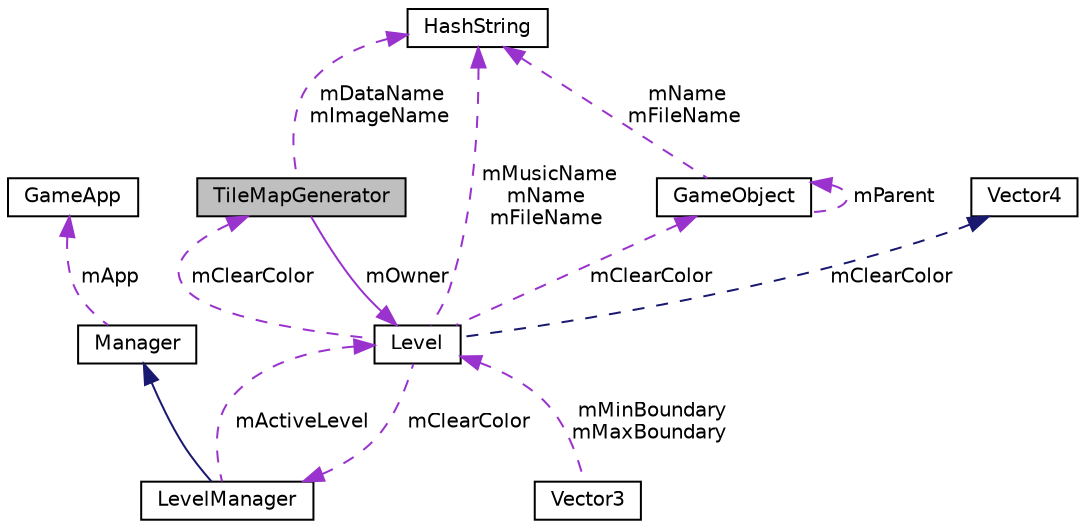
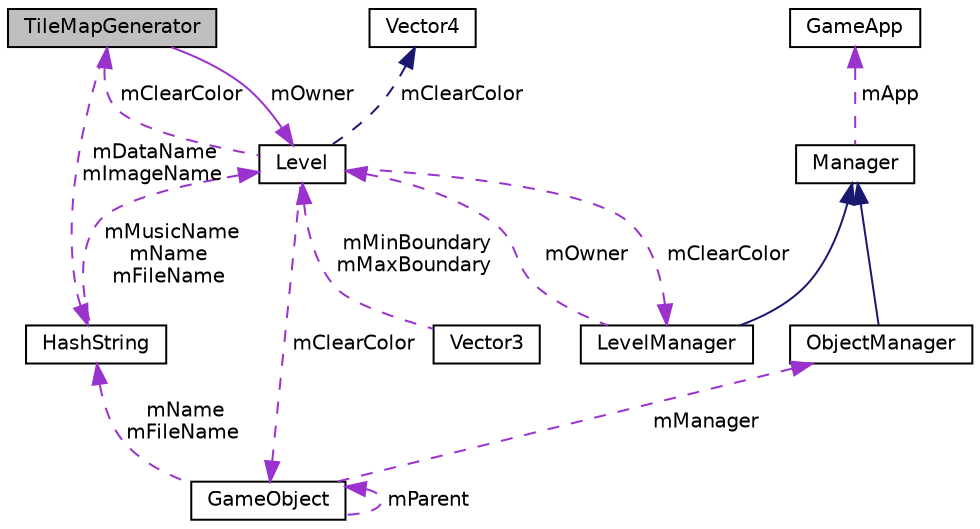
edge "Level" -> "HashString": reversed
node "ObjectManager": added
edge "LevelManager" -> "Level": label " mActiveLevel" -> " mOwner"
